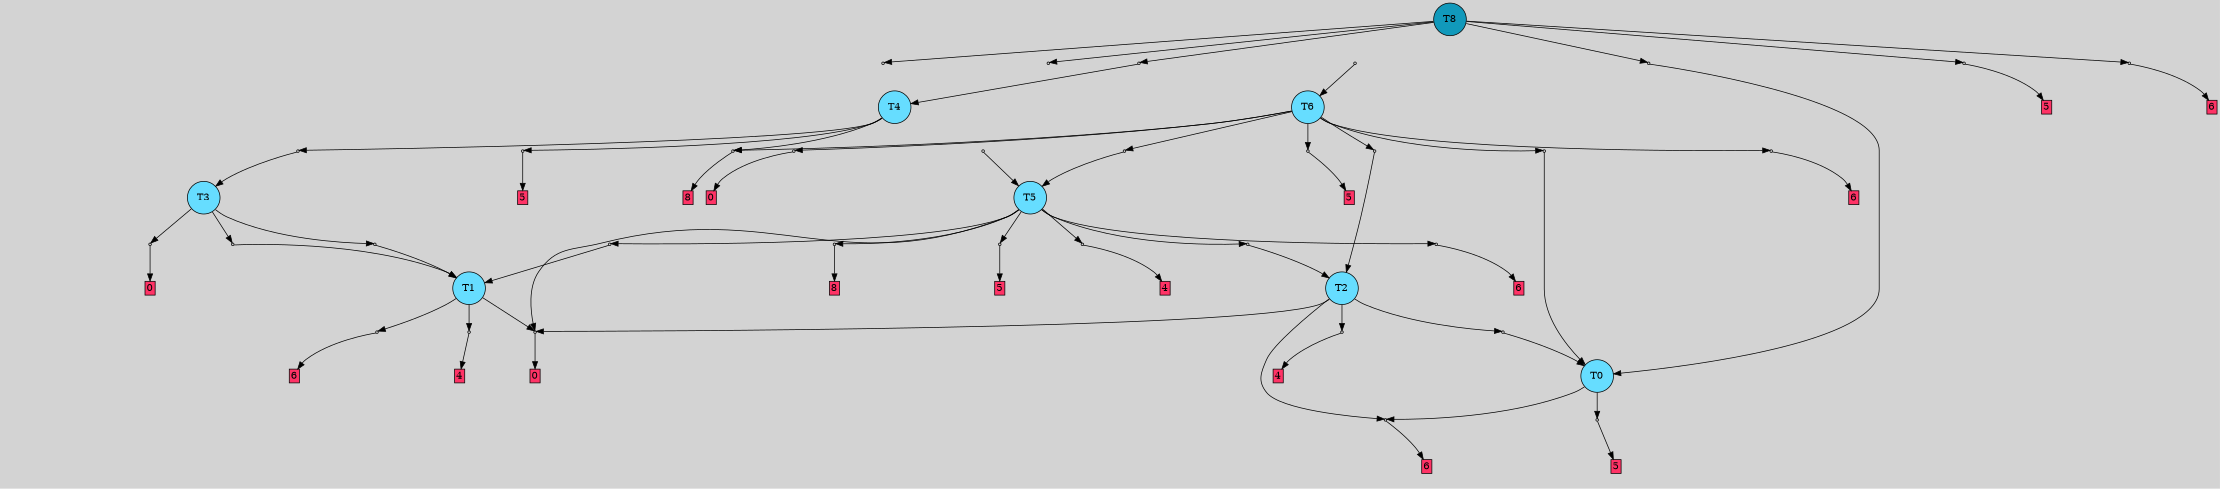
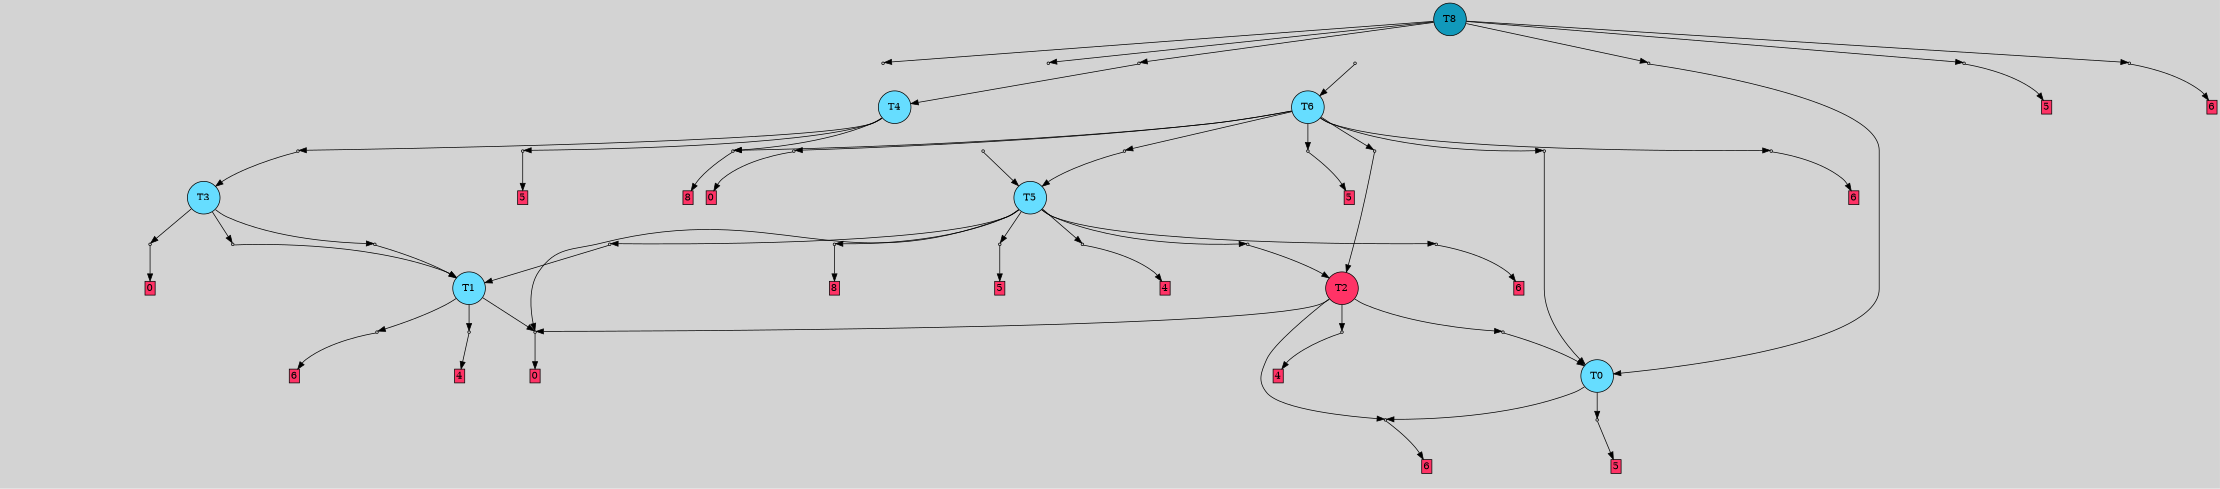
node "T2": fillcolor #66ddff -> #ff3366
